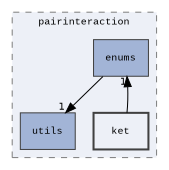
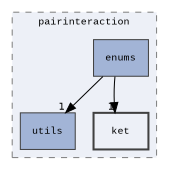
edge "ket" -> "enums": reversed
